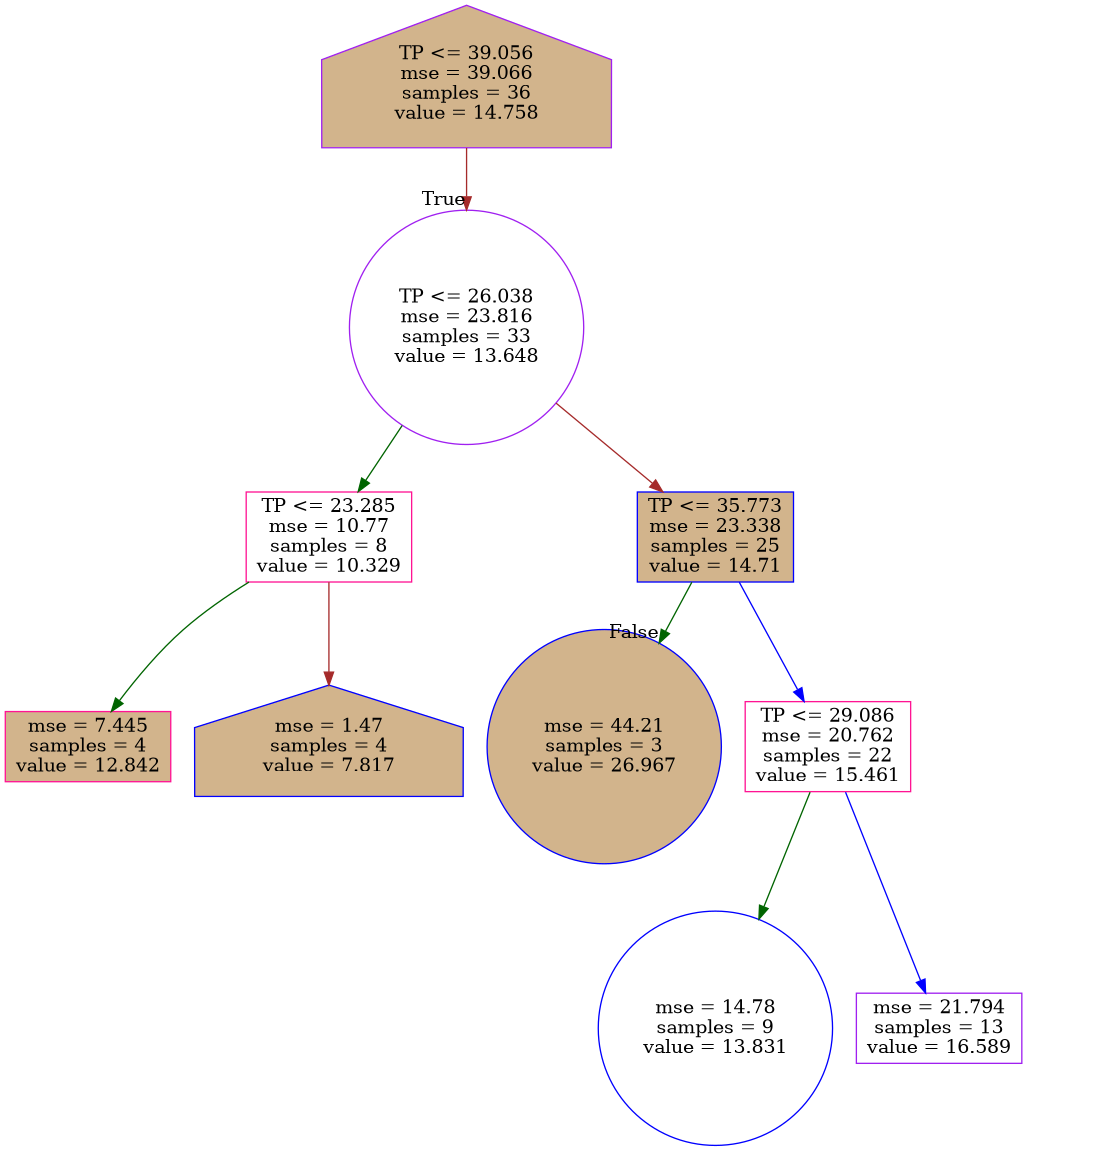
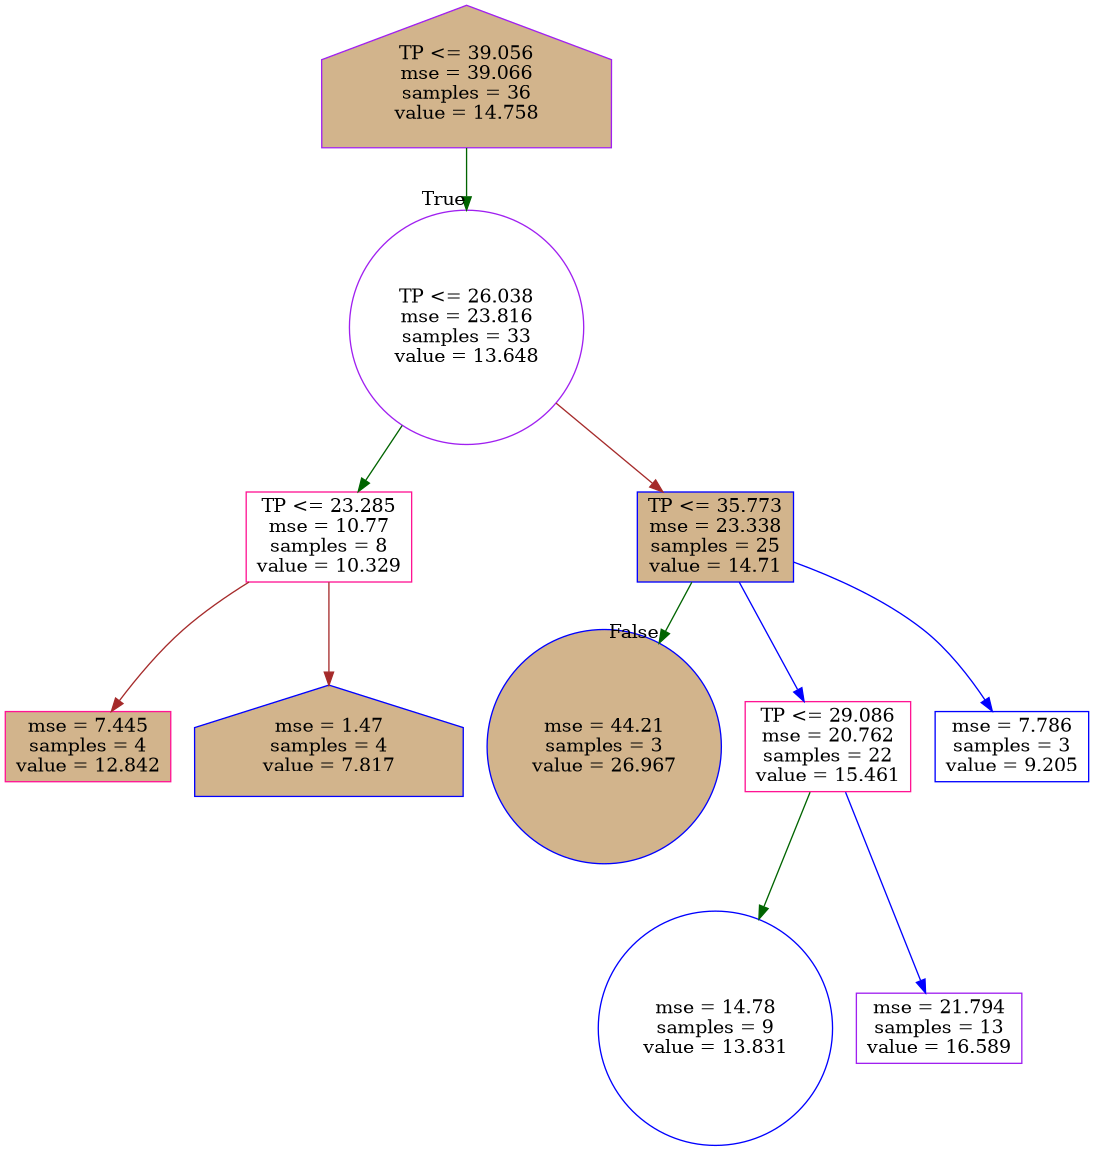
edge "TP <= 39.056 mse = 39.066 samples = 36 value = 14.758" -> "TP <= 26.038 mse = 23.816 samples = 33 value = 13.648": color brown -> darkgreen
edge "TP <= 23.285 mse = 10.77 samples = 8 value = 10.329" -> "mse = 7.445 samples = 4 value = 12.842": color darkgreen -> brown
node "mse = 7.786 samples = 3 value = 9.205": added
